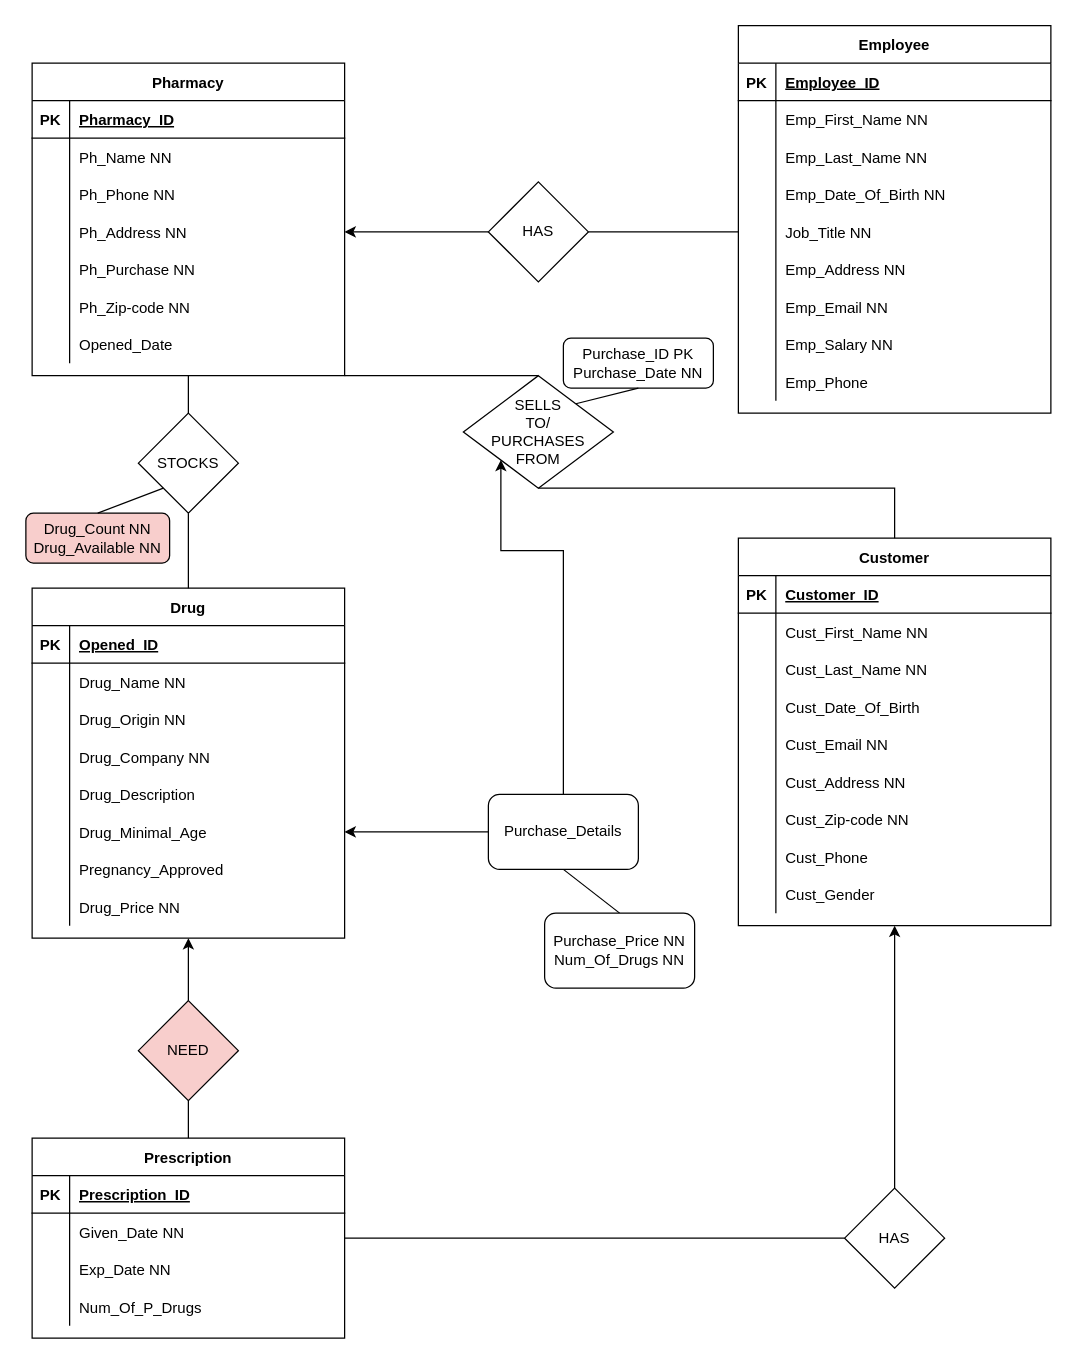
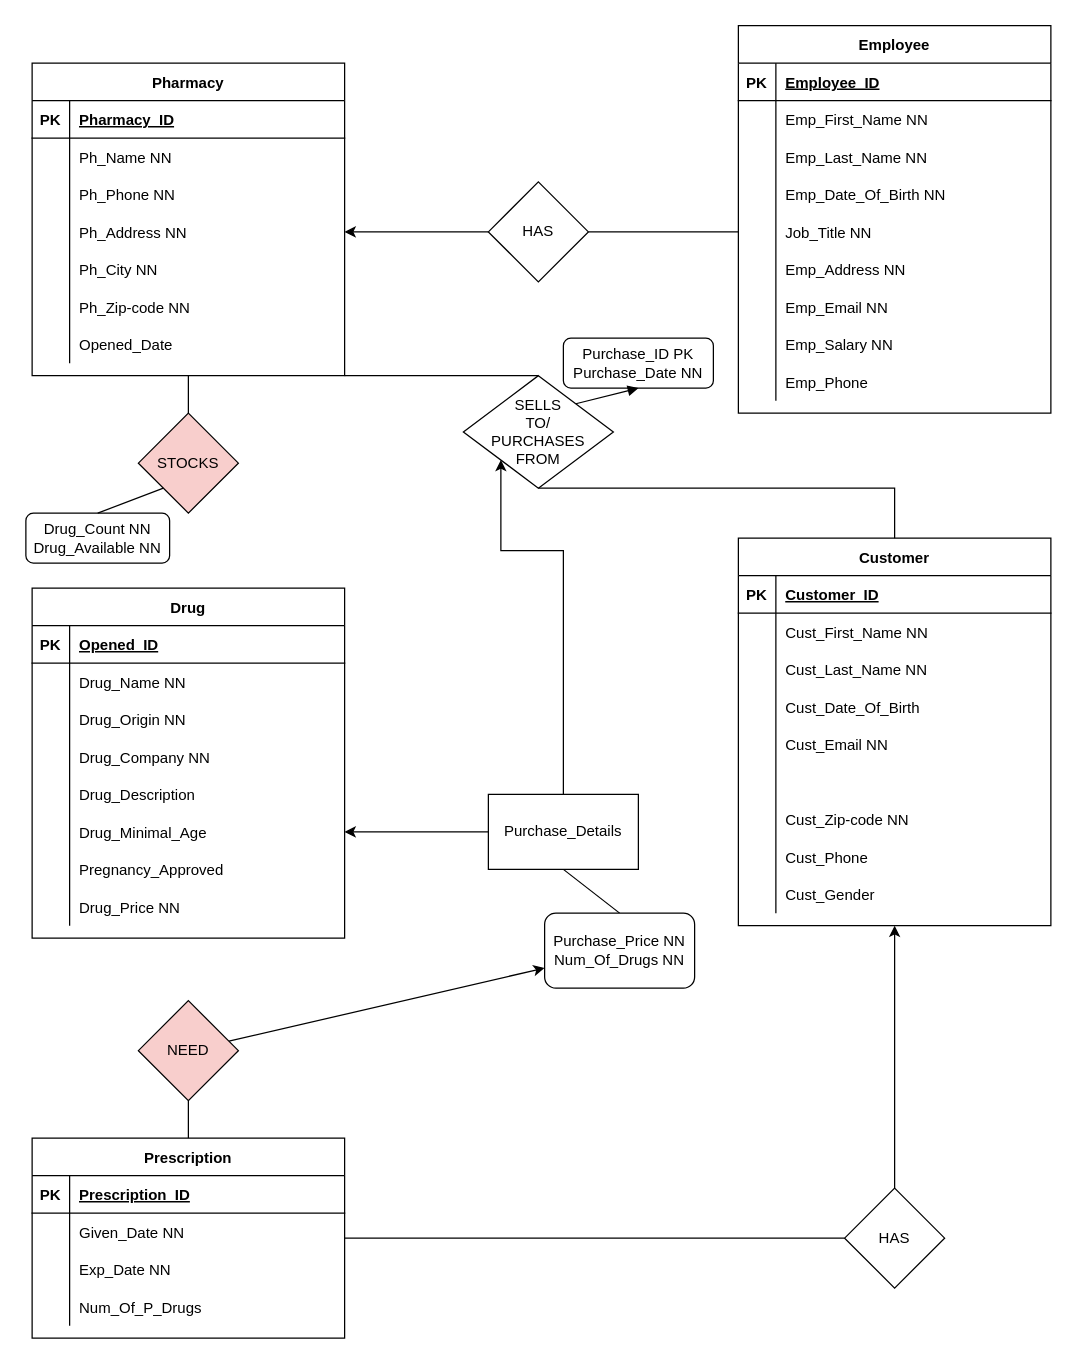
node "Ph_Purchase NN": label "Ph_Purchase NN" -> "Ph_City NN"
edge "Purchase_ID PK Purchase_Date NN" -- "SELLS TO/ PURCHASES FROM": arrowhead none -> block
node "STOCKS": fillcolor #ffffff -> #f8cecc
node "Drug_Count NN Drug_Available NN": fillcolor #f8cecc -> #ffffff
edge "STOCKS" -- "Drug": removed
node "Cust_Address NN": removed
node "Purchase_Details": shape rounded rectangle -> rectangle
edge "NEED" -> "Drug": now "NEED" -> "Purchase_Price NN Num_Of_Drugs NN"
